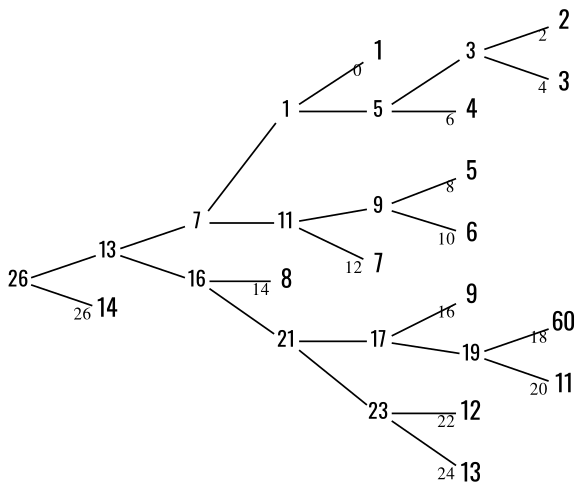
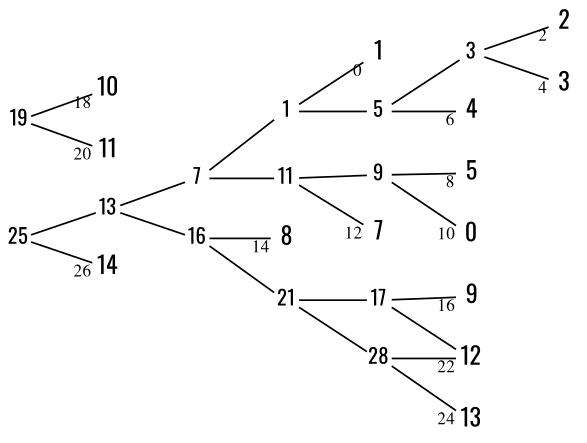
node "6": label "6" -> "0"
node "26": label "26" -> "25"
node "60": label "60" -> "10"
edge "17" -- "19": now "17" -- "12"
node "23": label "23" -> "28"
